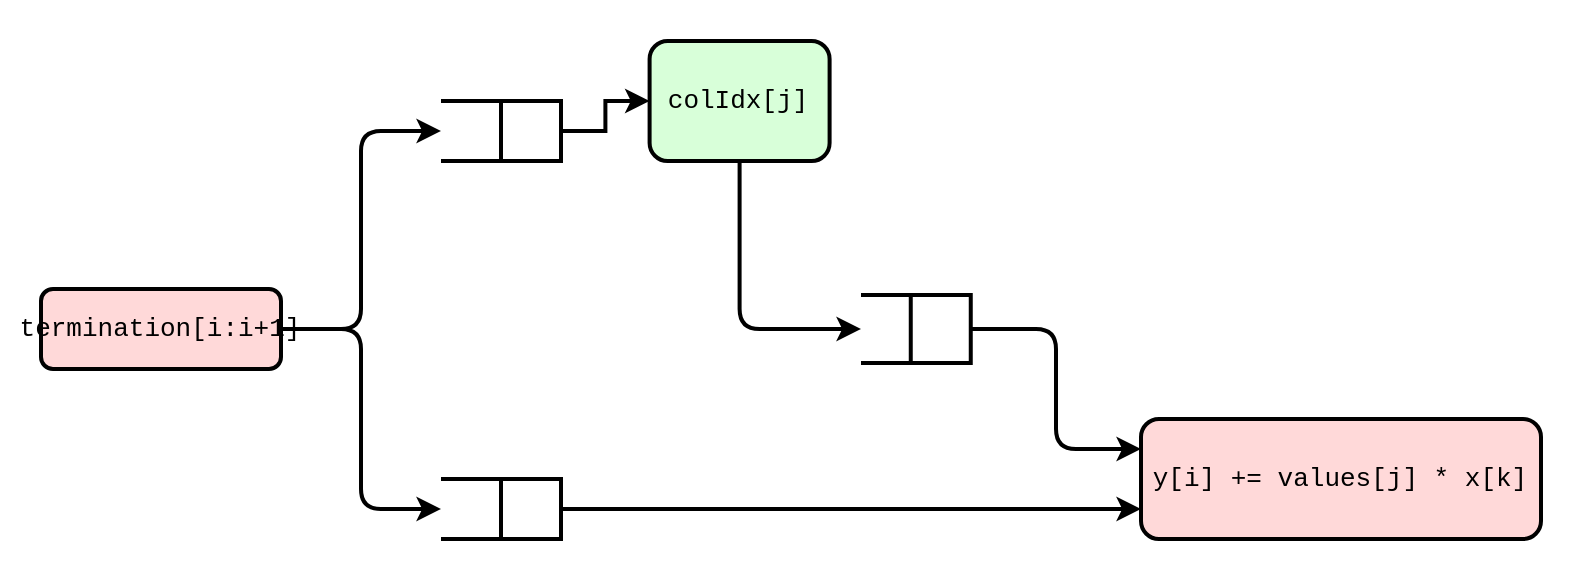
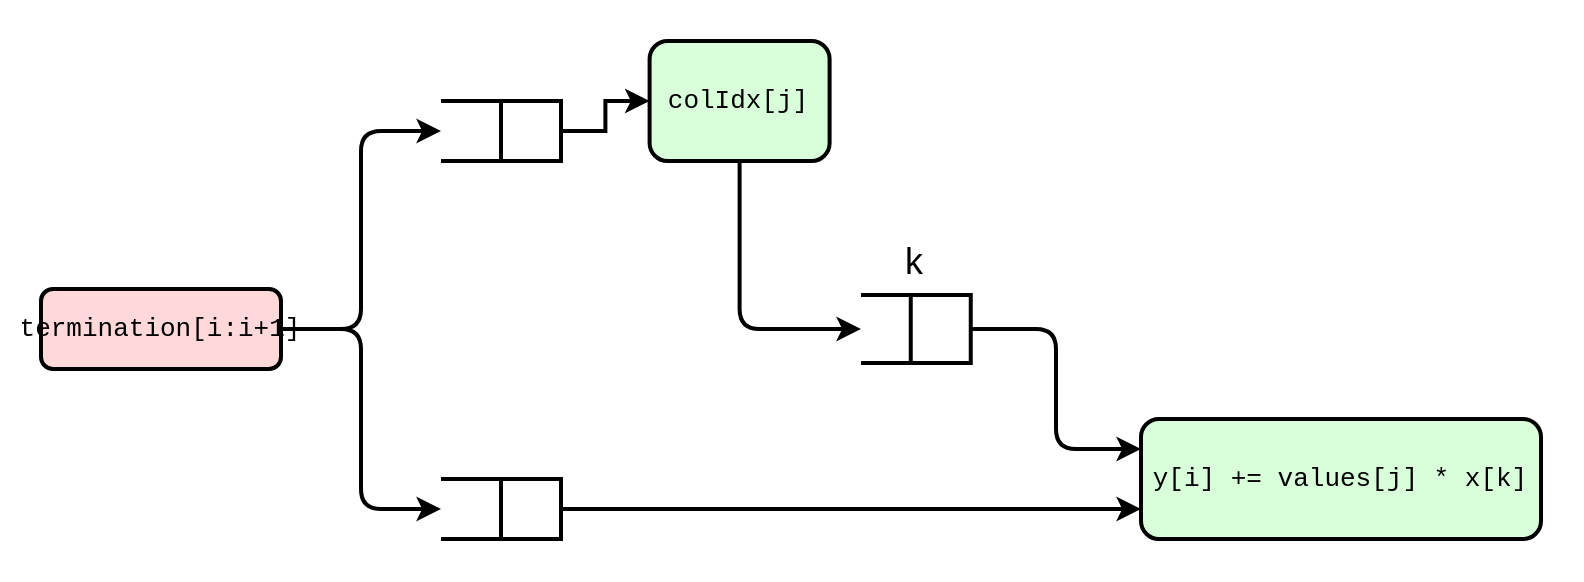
node "k": added
node "y[i] += values[j] * x[k]": fillcolor #ffd9d9 -> #d8ffd9
